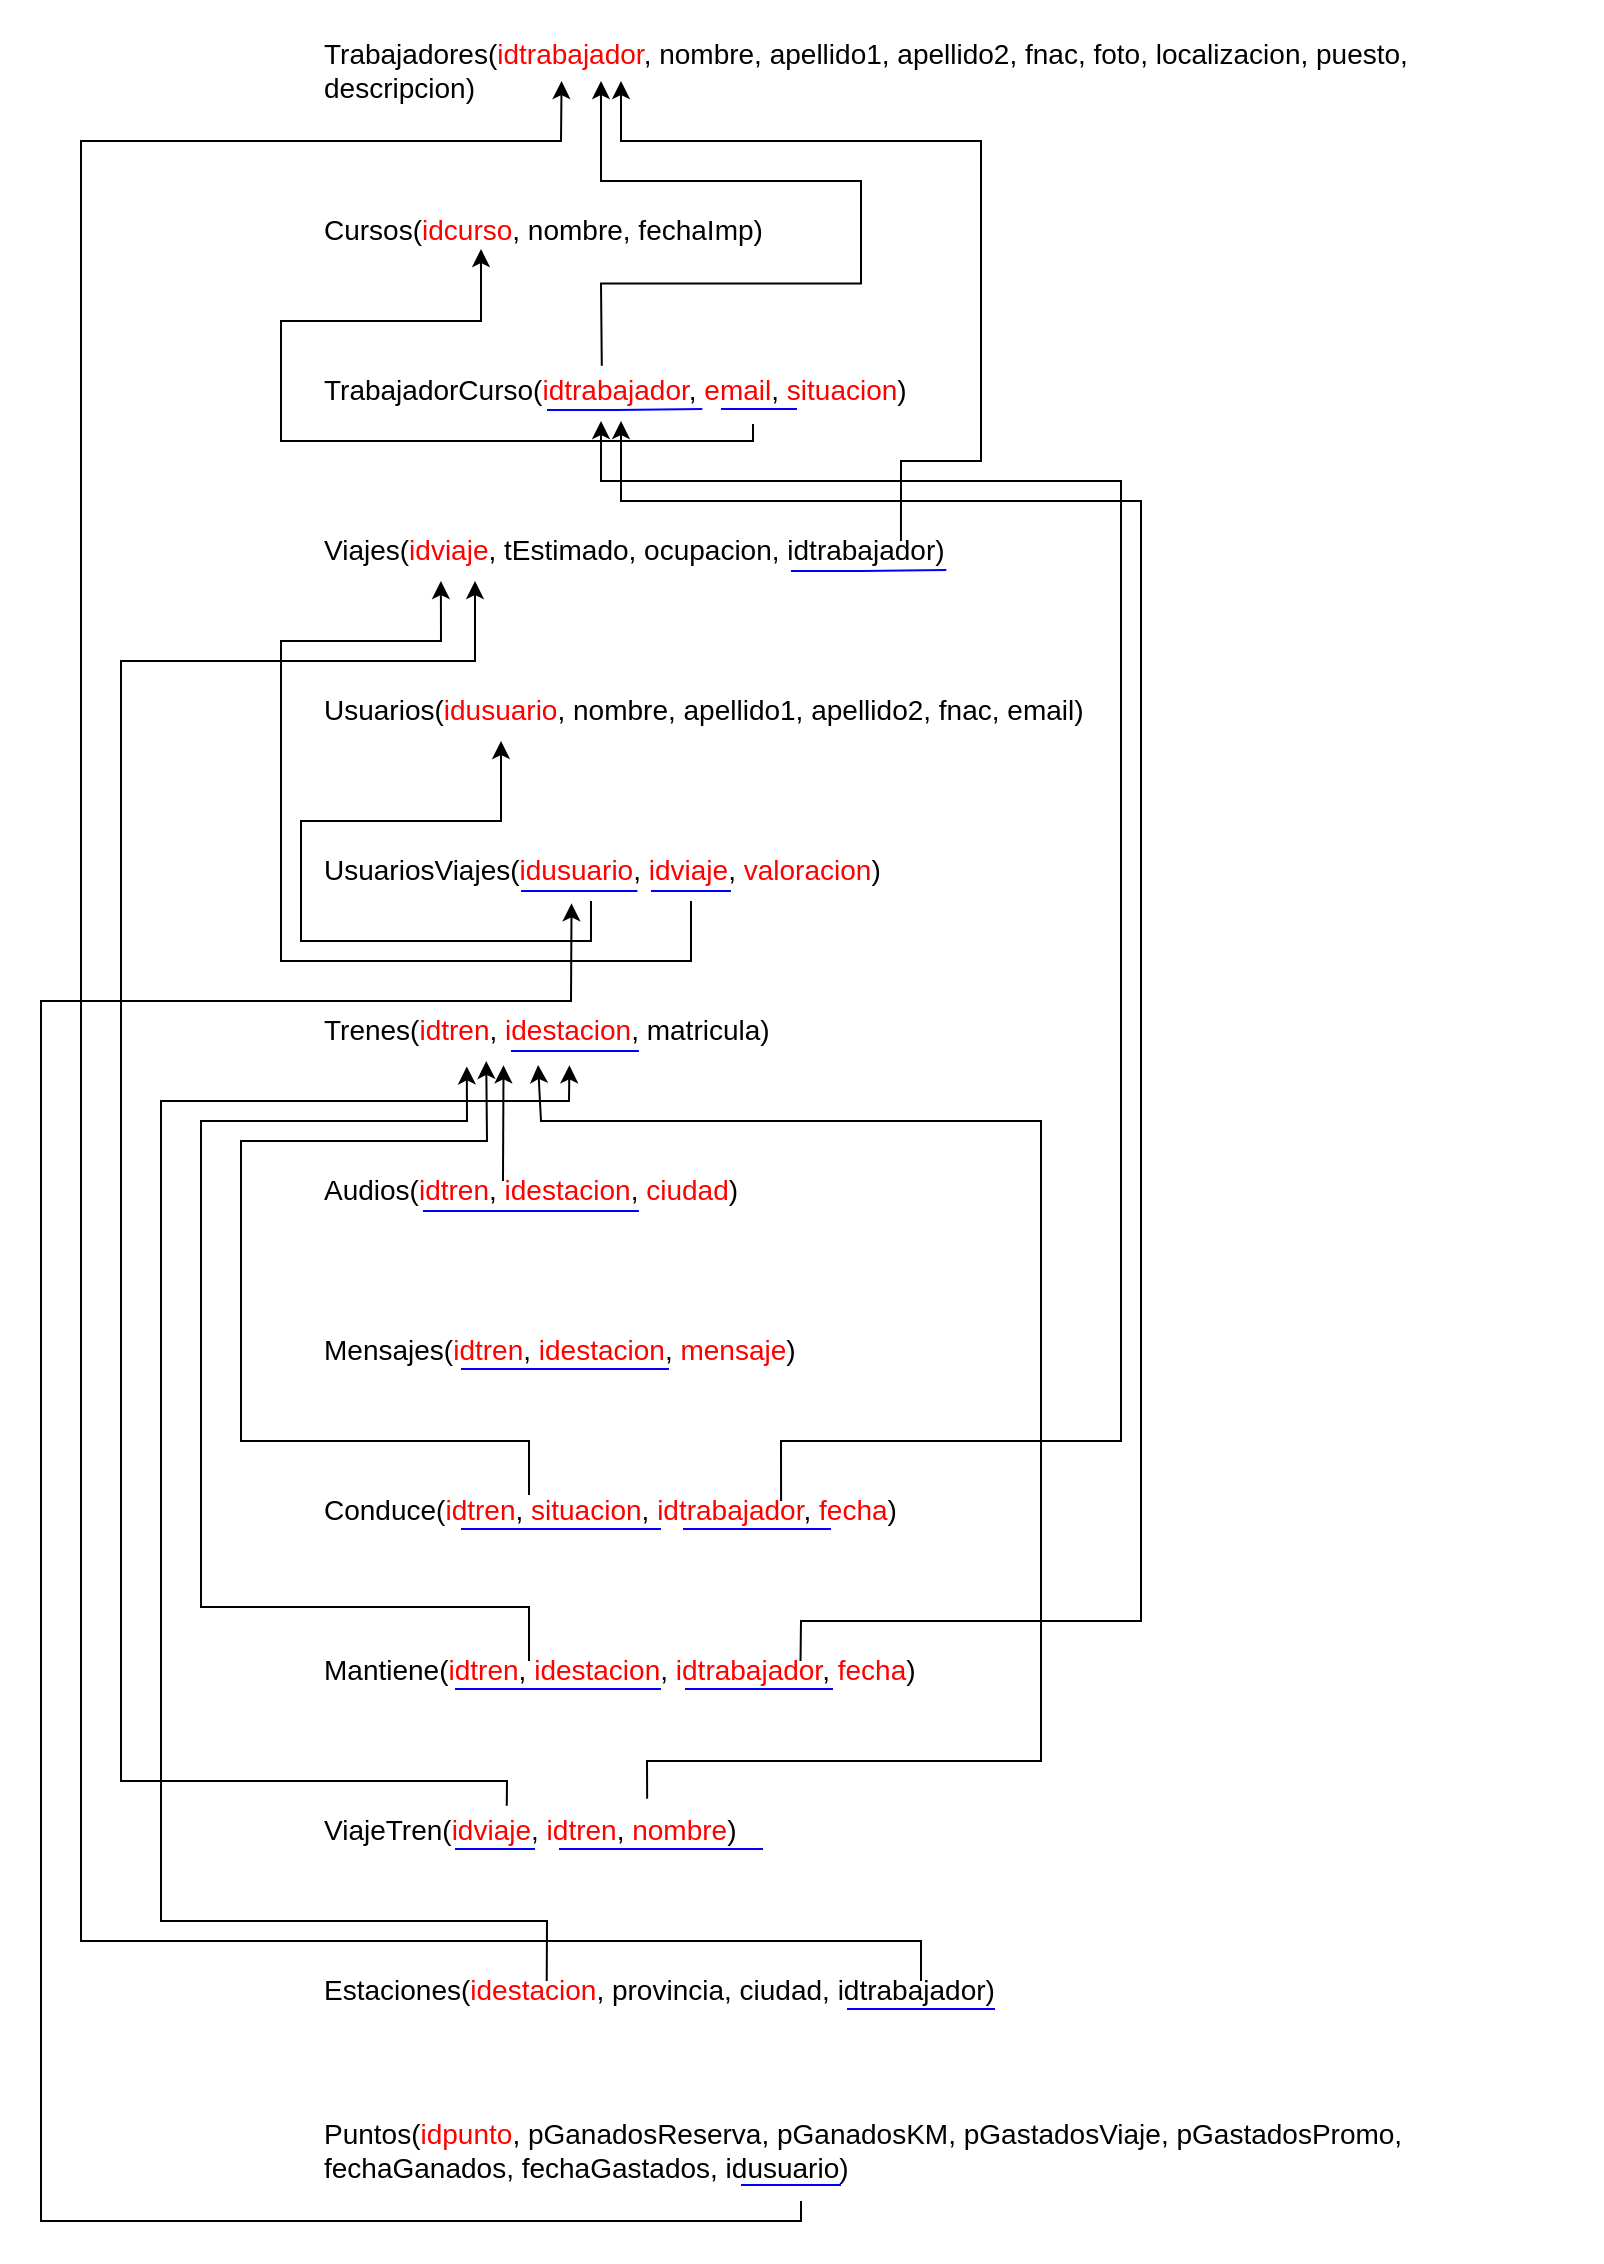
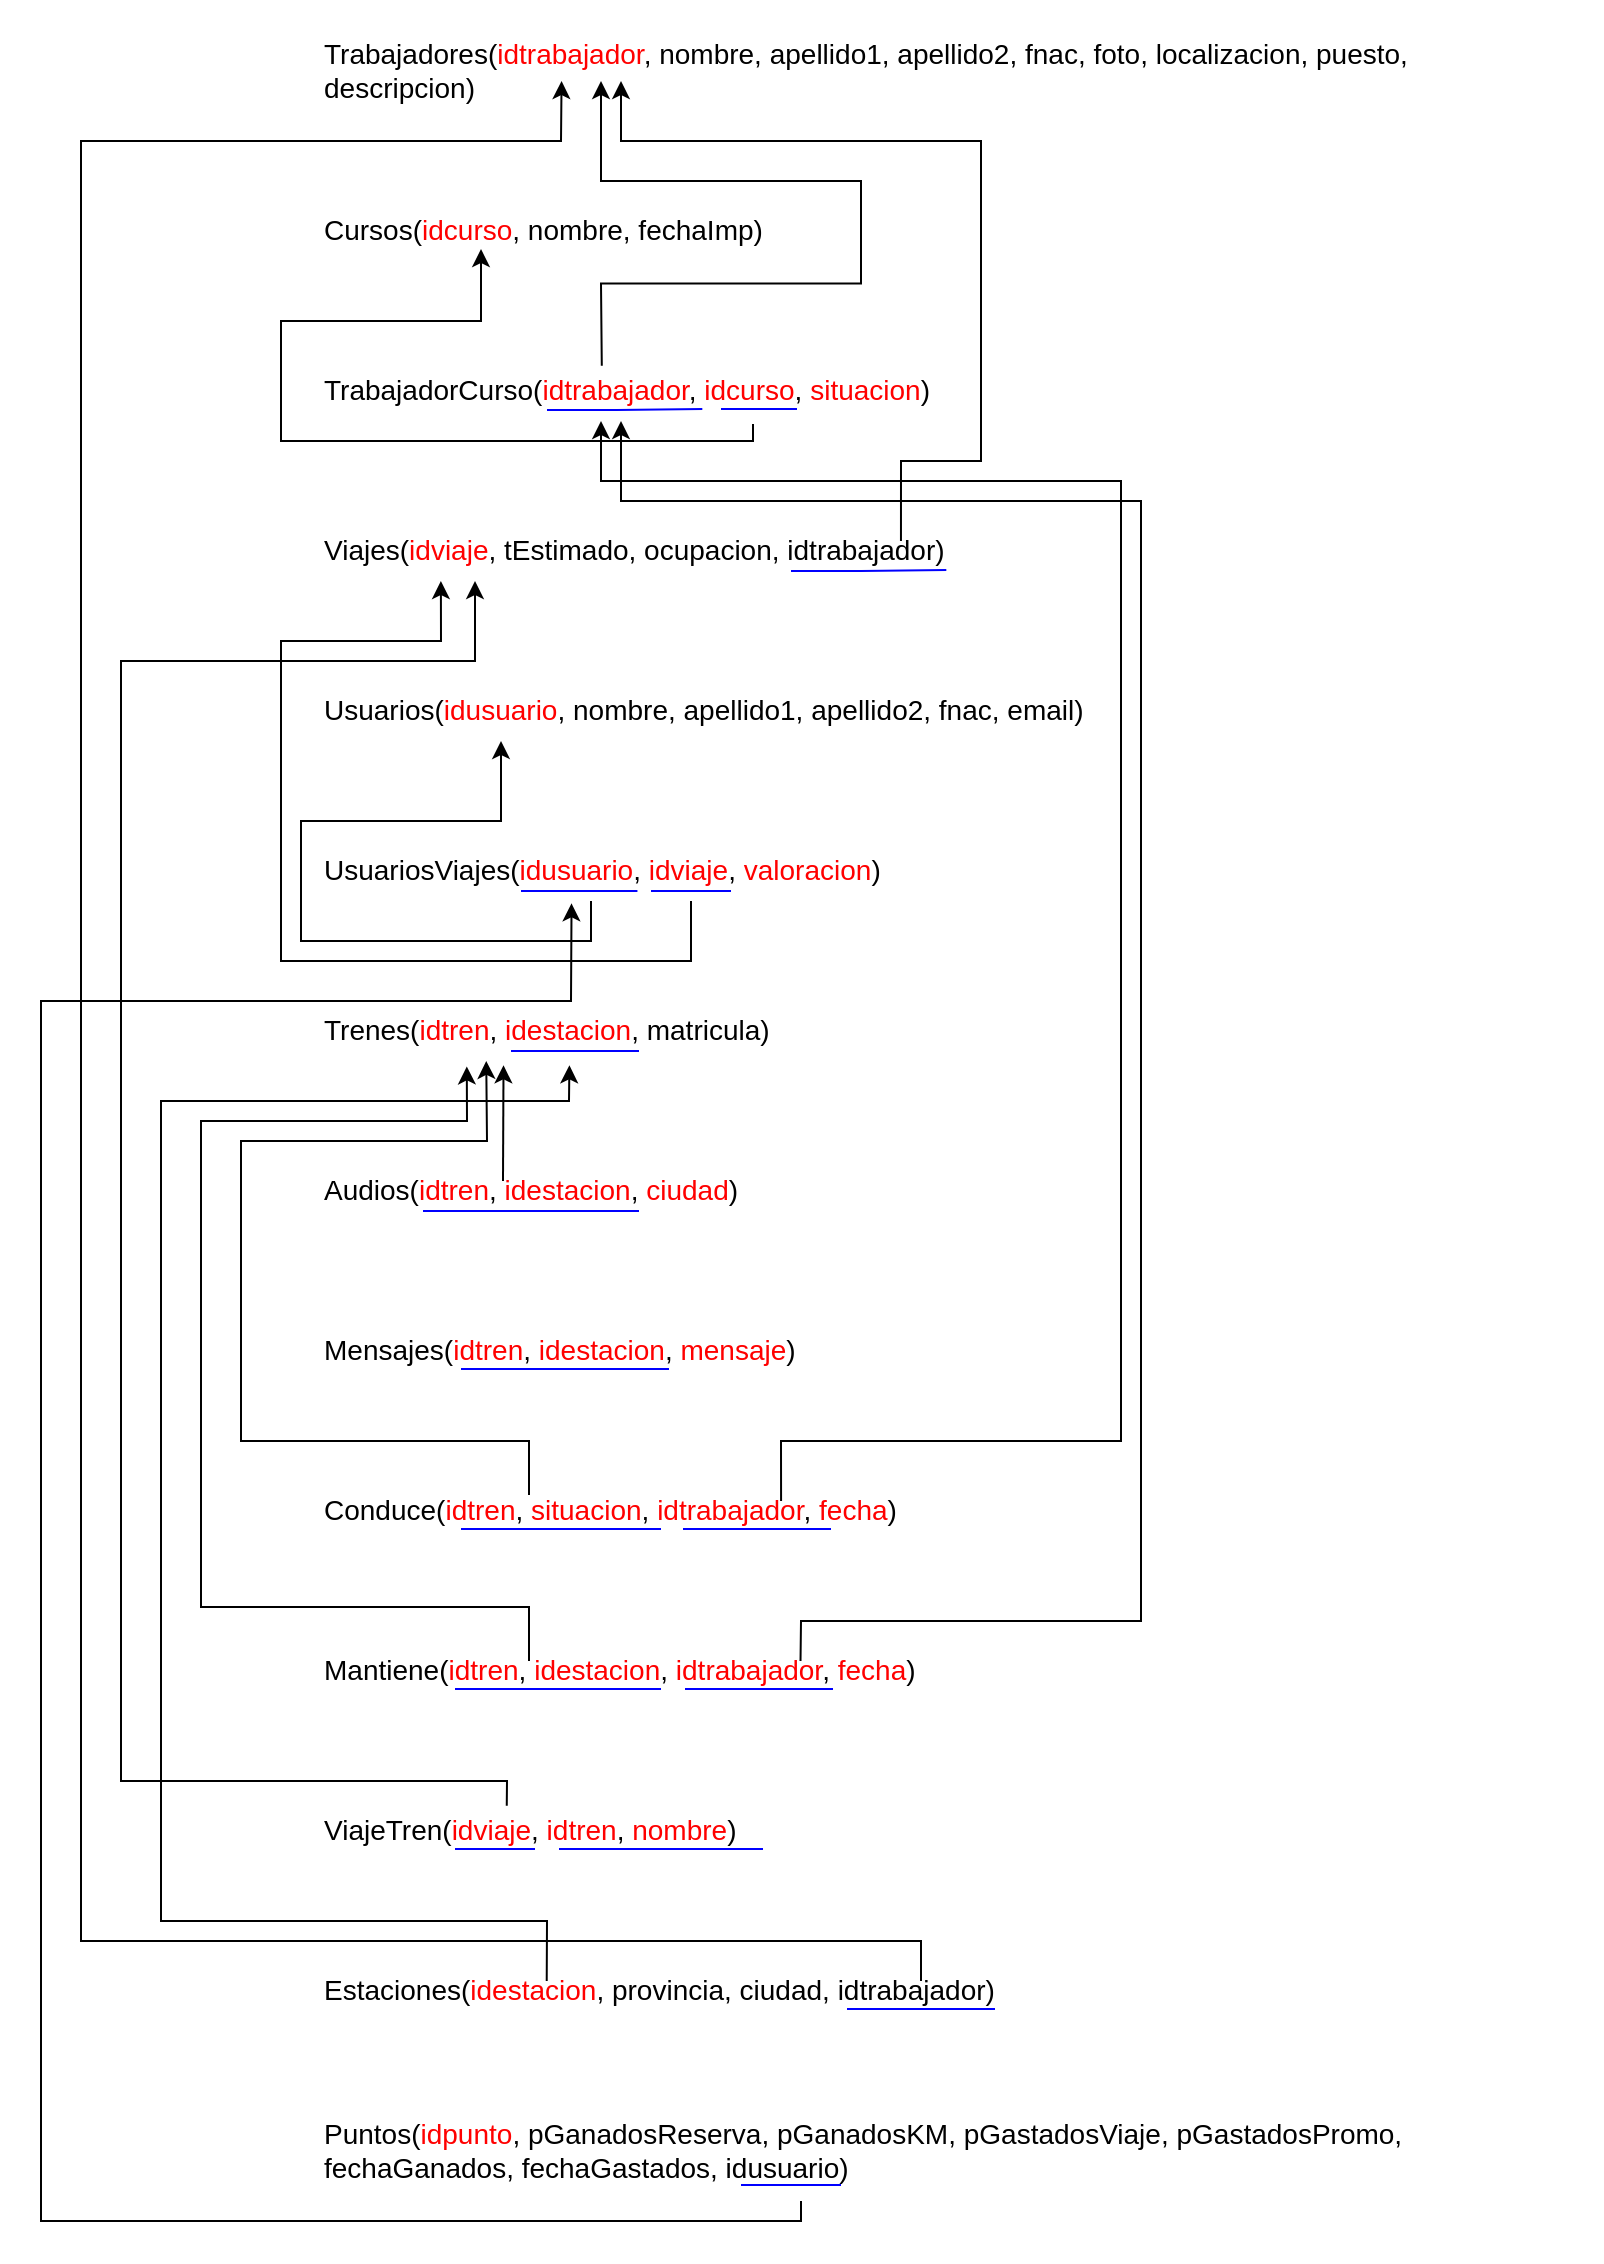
node "TrabajadorCurso(idtrabajador, email, situacion)": label "TrabajadorCurso(idtrabajador, email, situacion)" -> "TrabajadorCurso(idtrabajador, idcurso, situacion)"
edge "ViajeTren(idviaje, idtren, nombre)" -> "Trenes(idtren, idestacion, matricula)": removed
